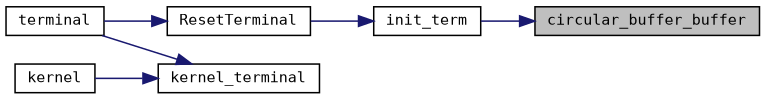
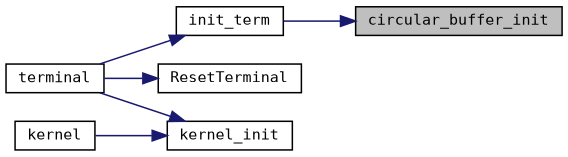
edge "ResetTerminal" -> "init_term": now "terminal" -> "init_term"
node "circular_buffer_buffer": label "circular_buffer_buffer" -> "circular_buffer_init"
node "kernel_terminal": label "kernel_terminal" -> "kernel_init"
